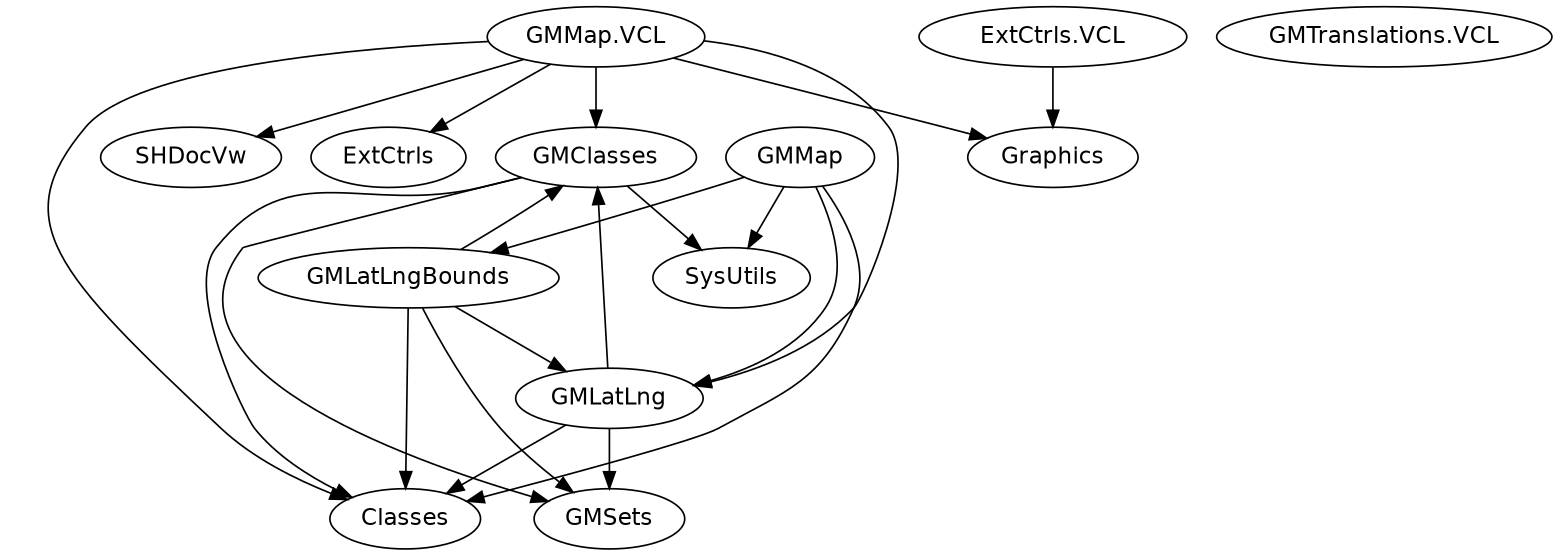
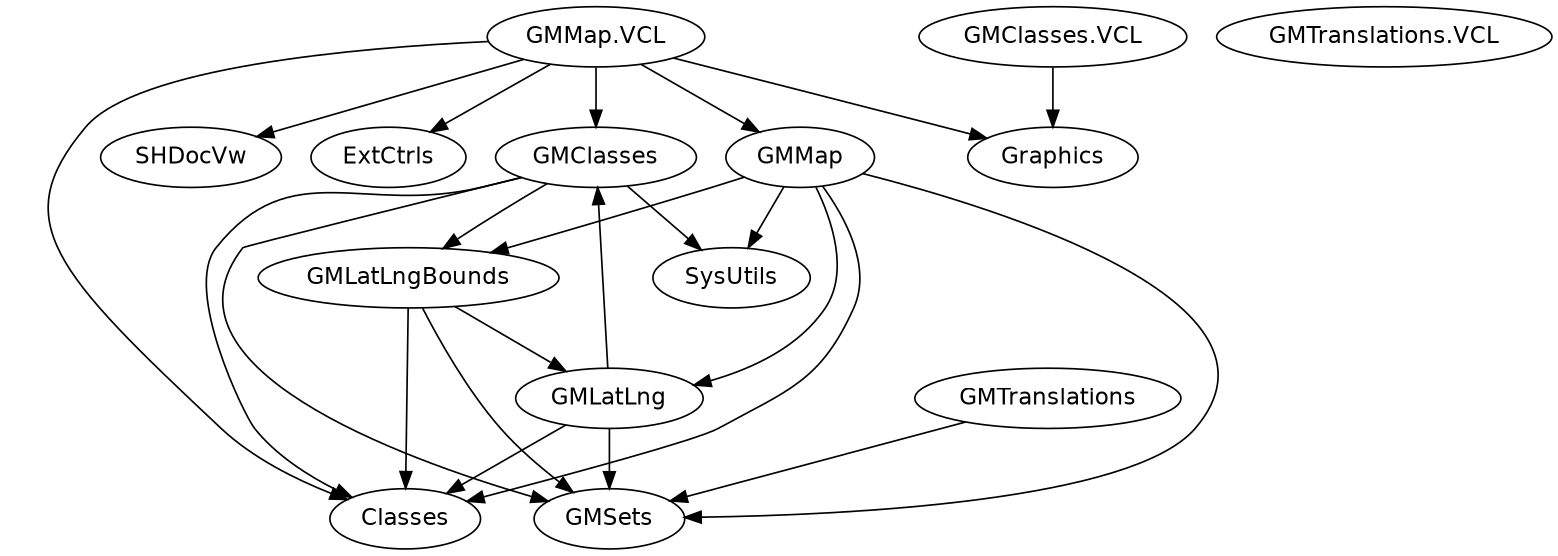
node "ExtCtrls.VCL": label "ExtCtrls.VCL" -> "GMClasses.VCL"
edge "GMMap.VCL" -> "GMLatLng": now "GMMap.VCL" -> "GMMap"
edge "GMLatLngBounds" -> "GMClasses": reversed
node "GMTranslations": added
edge "GMMap" -> "GMSets": added
